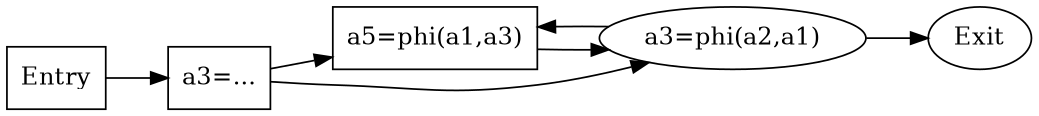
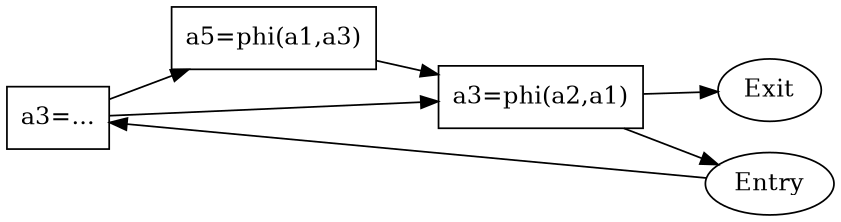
edge "a3=phi(a2,a1)" -> "a5=phi(a1,a3)": now "a3=phi(a2,a1)" -> "Entry"
node "a3=phi(a2,a1)": shape ellipse -> box
node "Entry": shape box -> ellipse
